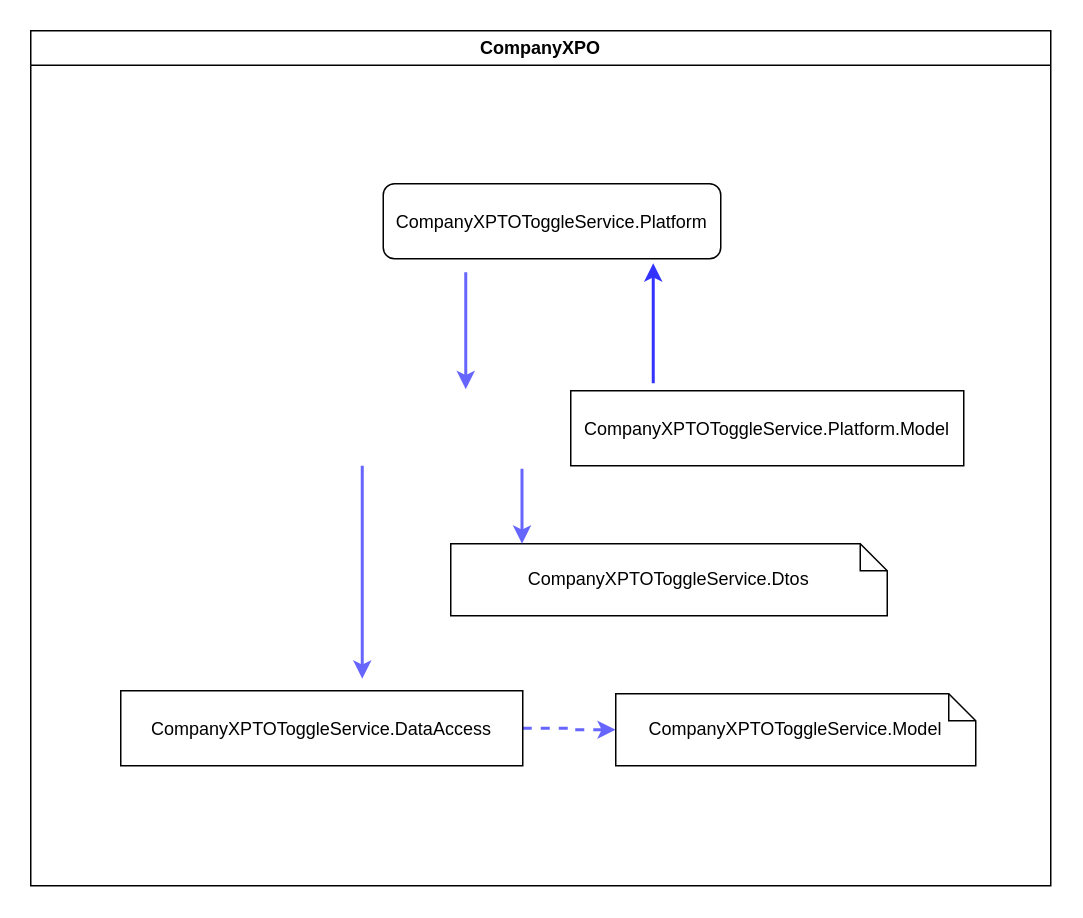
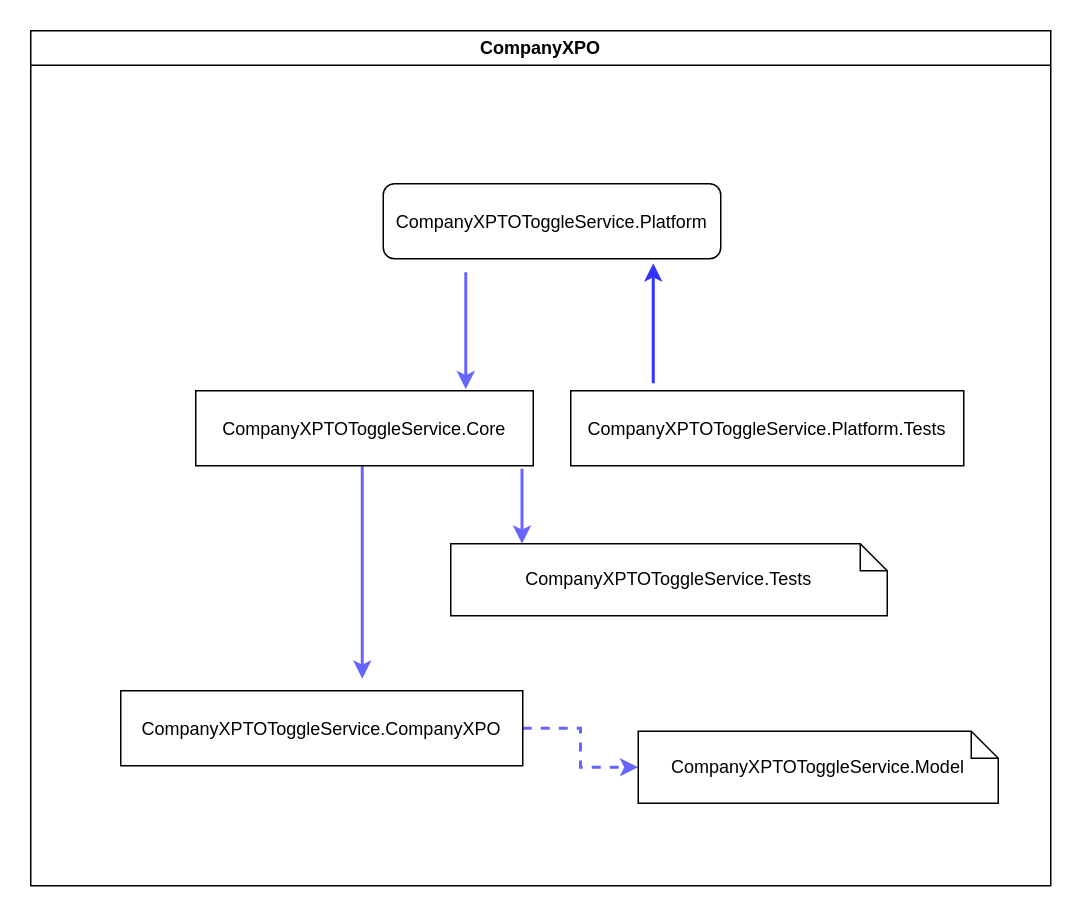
node "CompanyXPTOToggleService.Core": added
node "CompanyXPTOToggleService.Platform.Model": label "CompanyXPTOToggleService.Platform.Model" -> "CompanyXPTOToggleService.Platform.Tests"
node "CompanyXPTOToggleService.Dtos": label "CompanyXPTOToggleService.Dtos" -> "CompanyXPTOToggleService.Tests"
node "CompanyXPTOToggleService.DataAccess": label "CompanyXPTOToggleService.DataAccess" -> "CompanyXPTOToggleService.CompanyXPO"
node "CompanyXPTOToggleService.Model": moved (796, 730) -> (818, 767)
